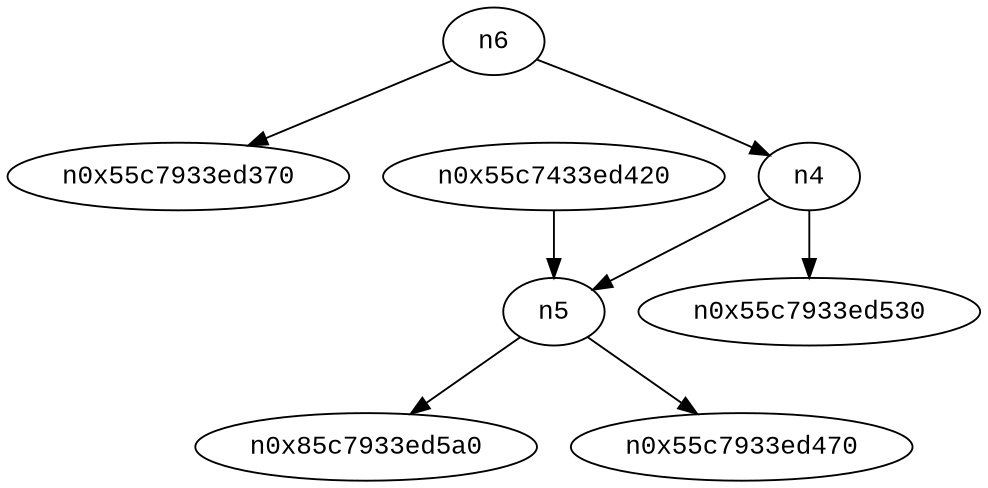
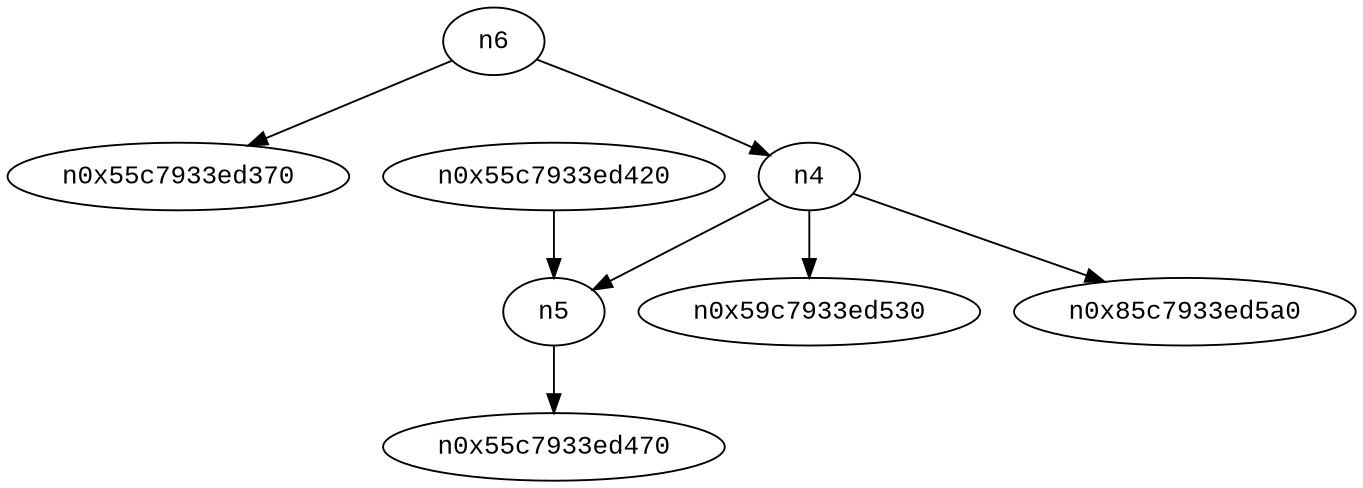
node "n0x55c7433ed420": label "n0x55c7433ed420" -> "n0x55c7933ed420"
node "n0x55c7933ed530": label "n0x55c7933ed530" -> "n0x59c7933ed530"
edge "n5" -> "n0x85c7933ed5a0": now "n4" -> "n0x85c7933ed5a0"
